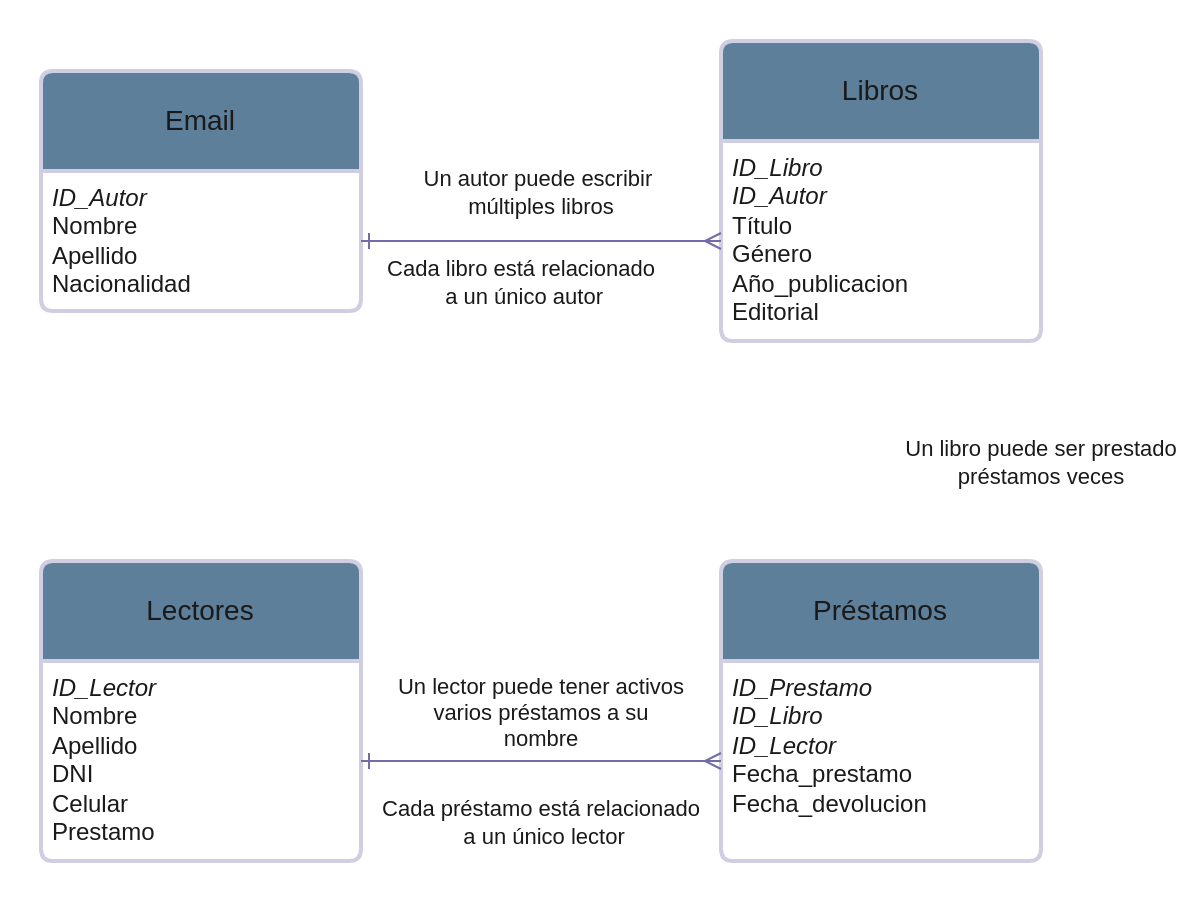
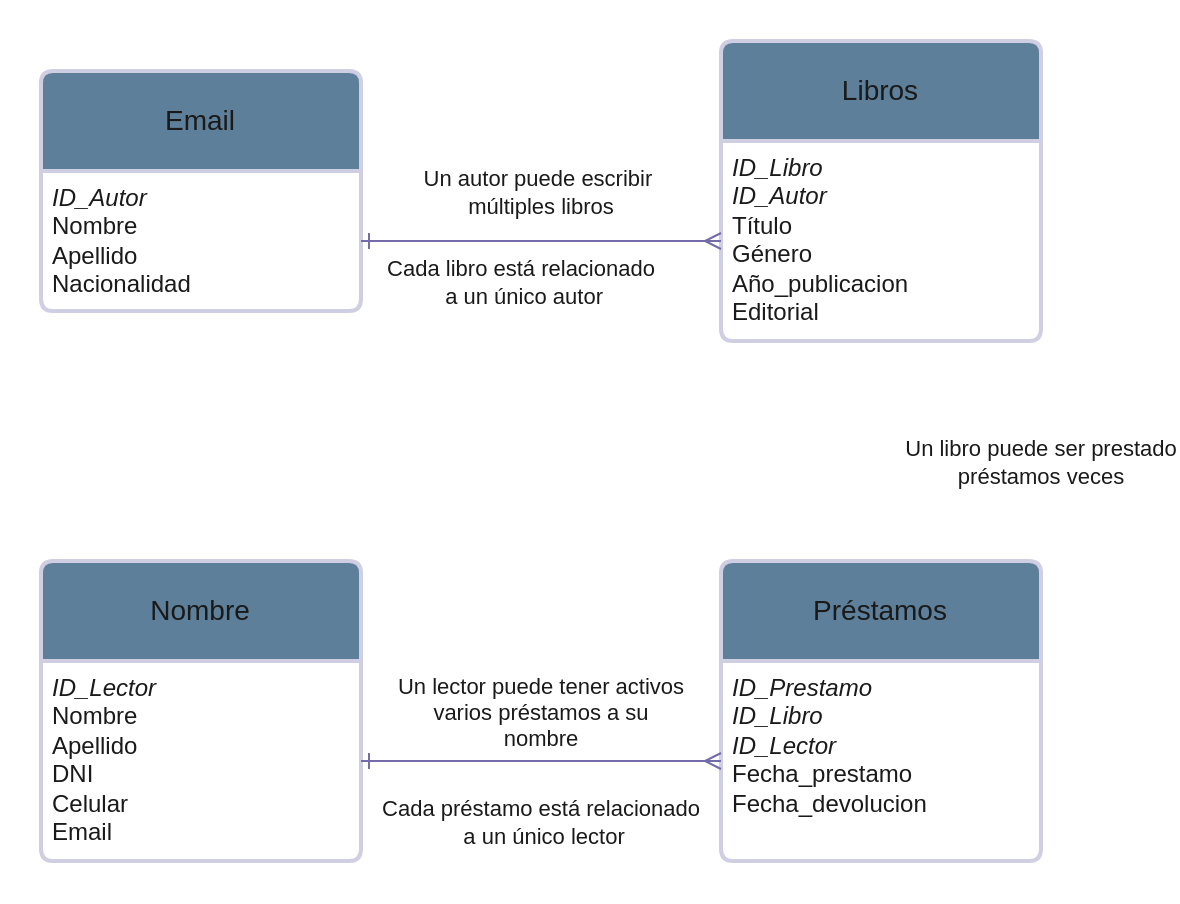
node "Lectores": label "Lectores" -> "Nombre"
node "ID_Lector Nombre Apellido DNI Celular Prestamo": label "ID_Lector Nombre Apellido DNI Celular Prestamo" -> "ID_Lector Nombre Apellido DNI Celular Email"
